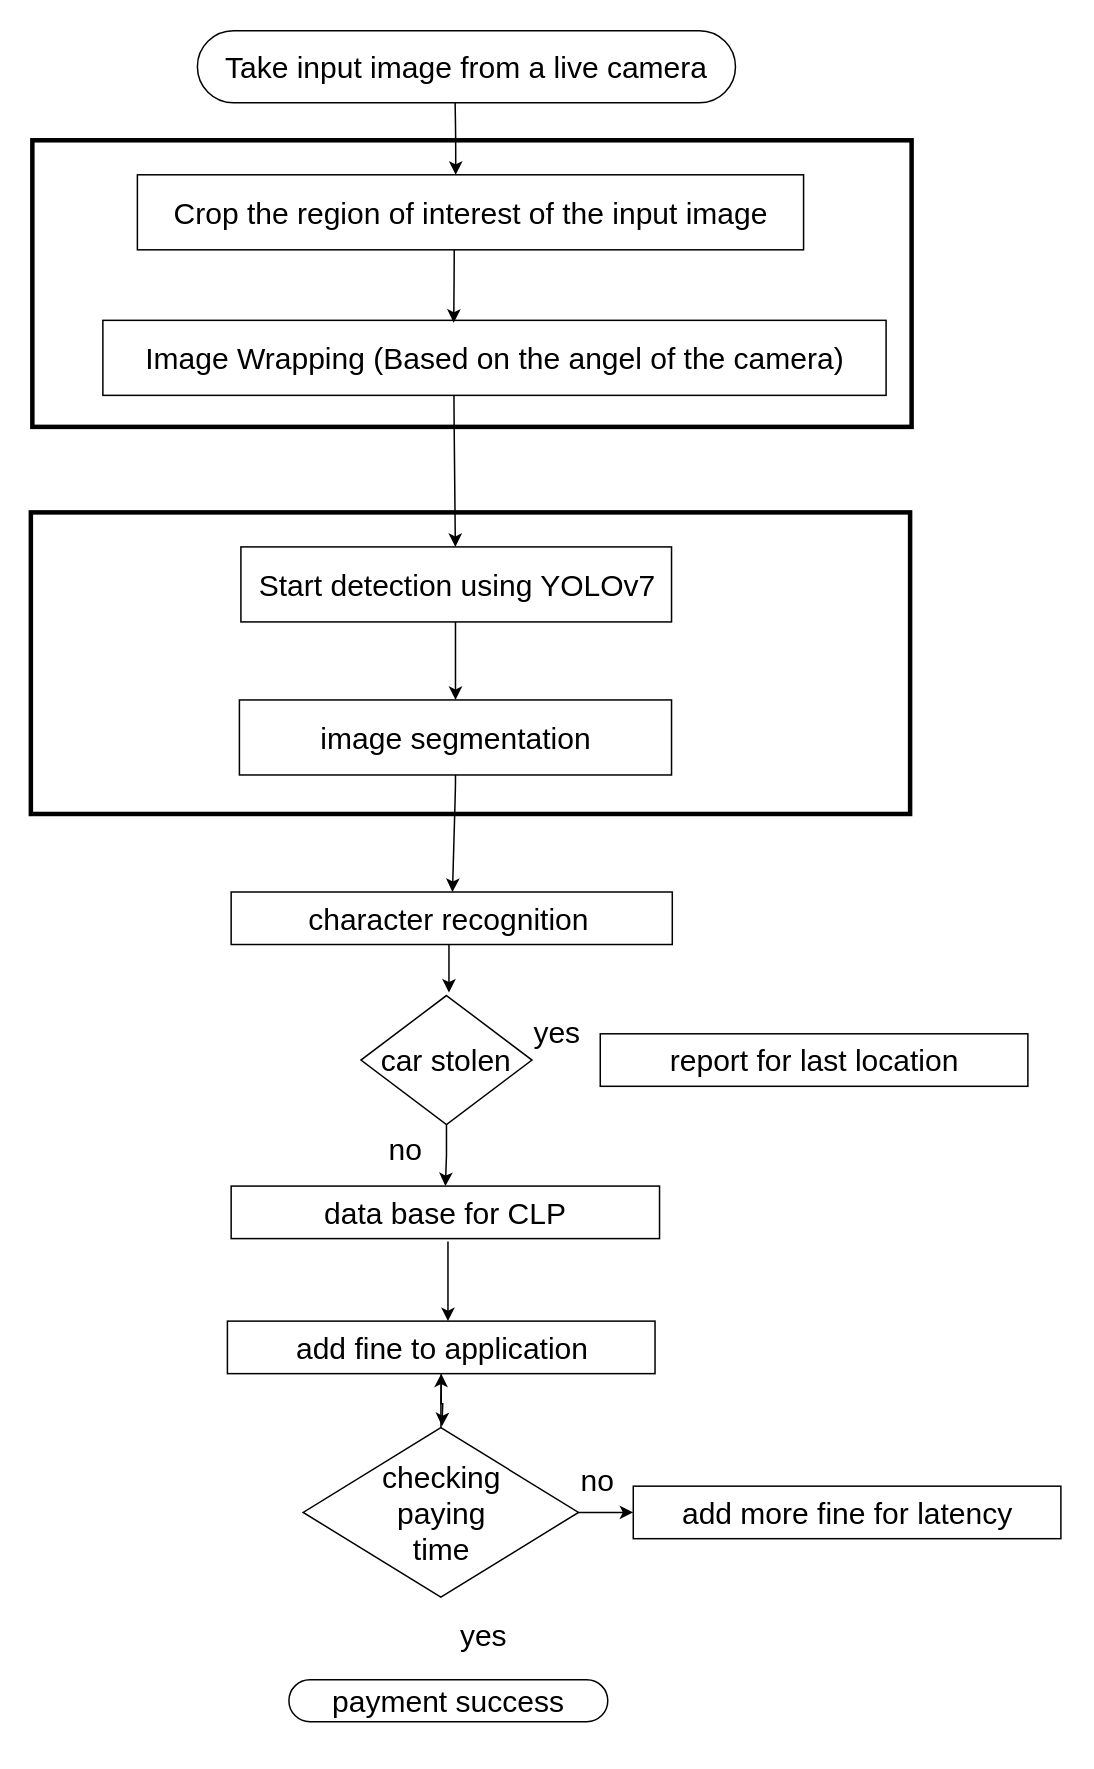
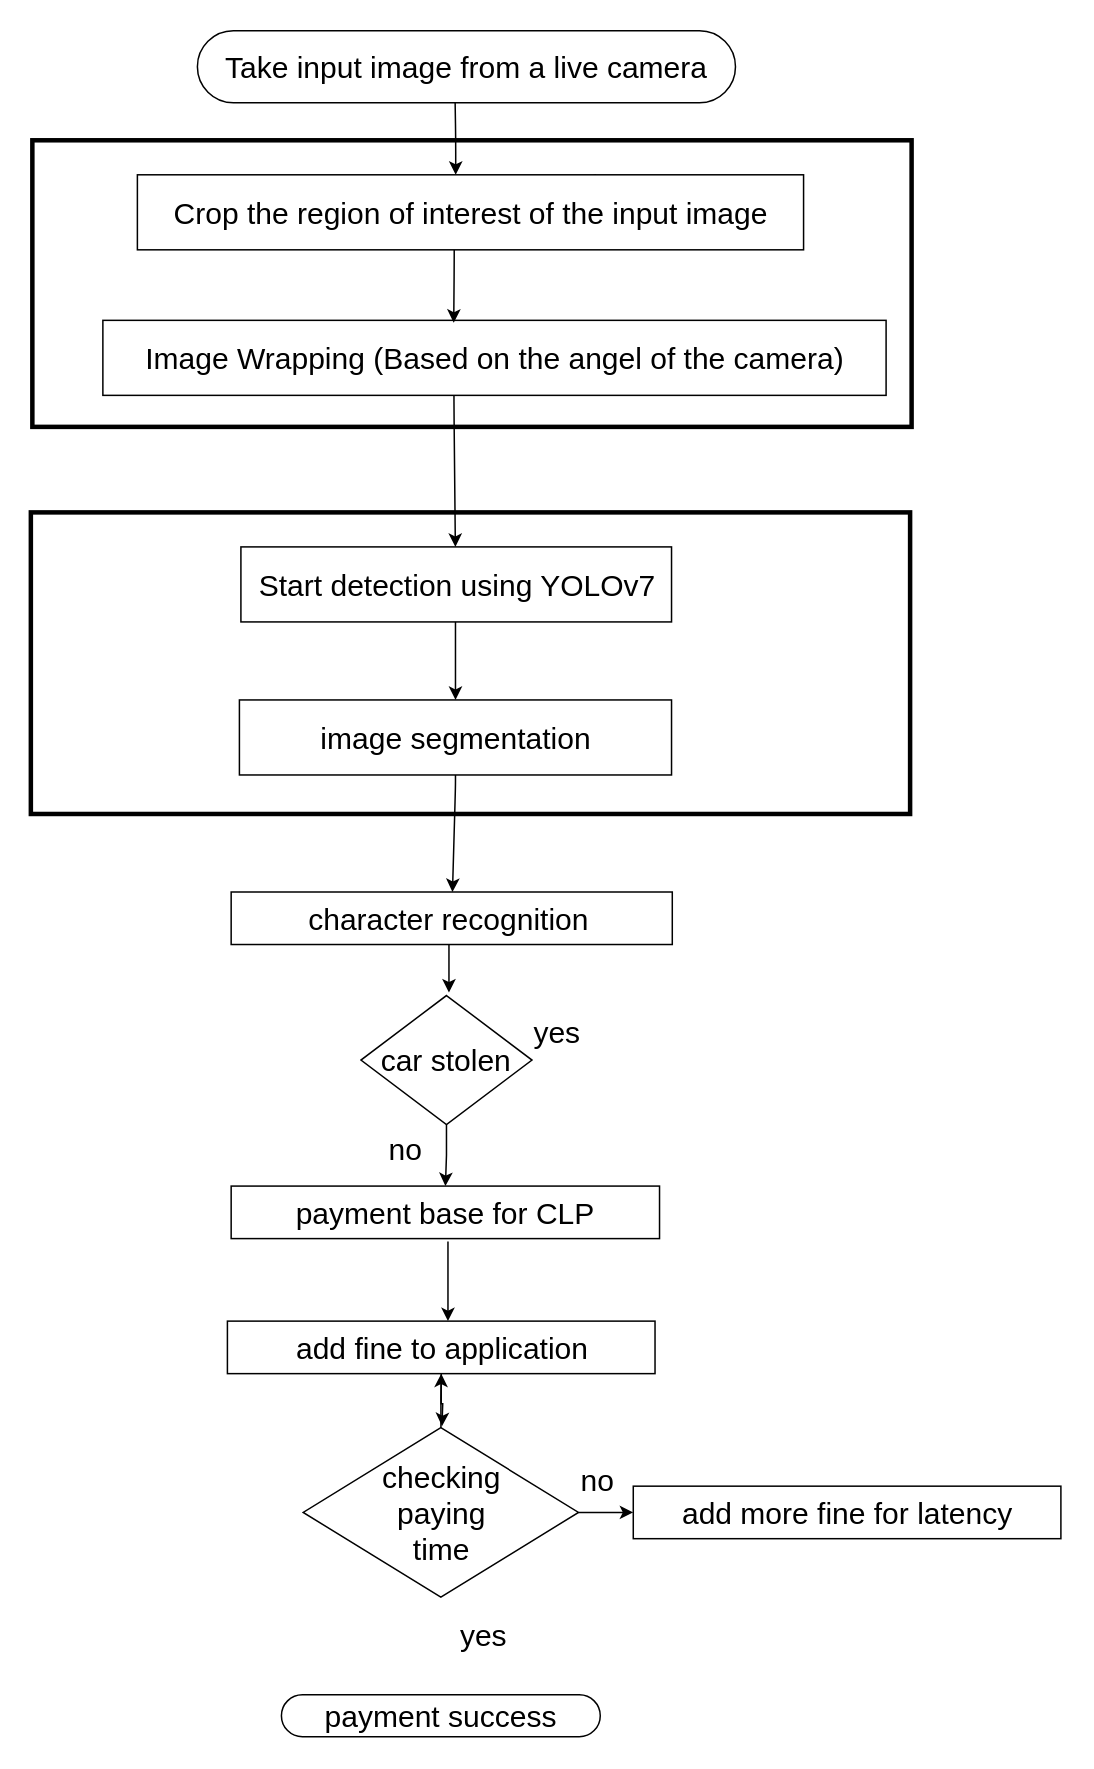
node "report for last location": removed
node "data base for CLP": label "data base for CLP" -> "payment base for CLP"
node "payment success": moved (448, 1700) -> (441, 1715)
